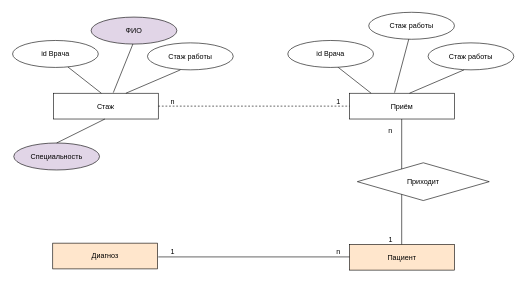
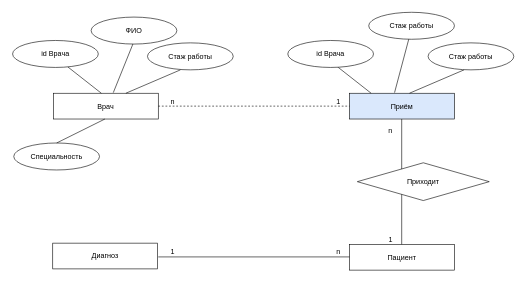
node "ФИО": fillcolor #e1d5e7 -> #ffffff
node "Приём": fillcolor #ffffff -> #dae8fc
node "Стаж": label "Стаж" -> "Врач"
node "Специальность": fillcolor #e1d5e7 -> #ffffff
node "Диагноз": fillcolor #ffe6cc -> #ffffff
node "Пациент": fillcolor #ffe6cc -> #ffffff
